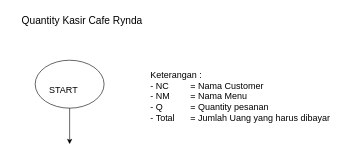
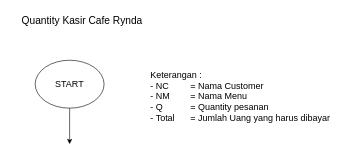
node "START": moved (63, 90) -> (69, 84)
